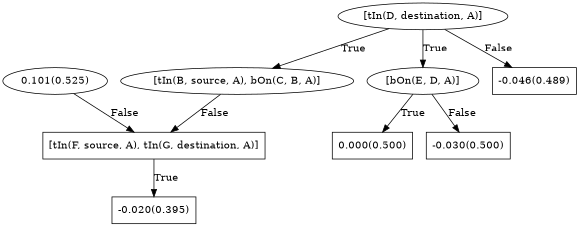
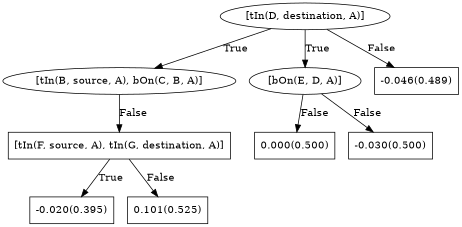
node "0.101(0.525)": shape ellipse -> box
edge "0.101(0.525)" -> "[tIn(F, source, A), tIn(G, destination, A)]": reversed
edge "[bOn(E, D, A)]" -> "0.000(0.500)": label "True" -> "False"
